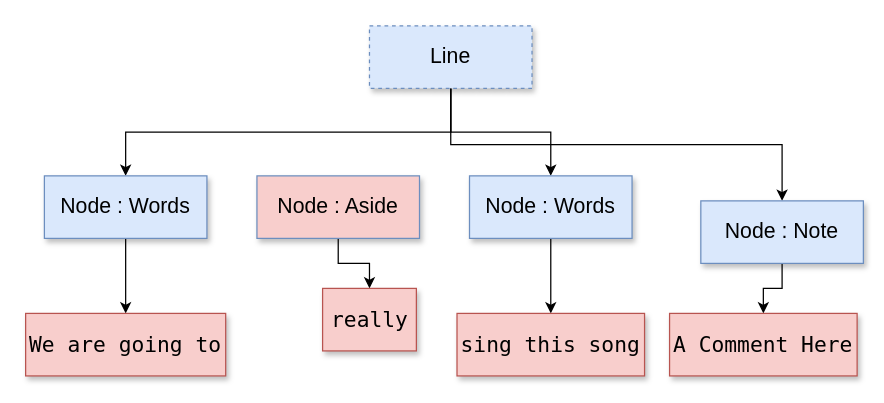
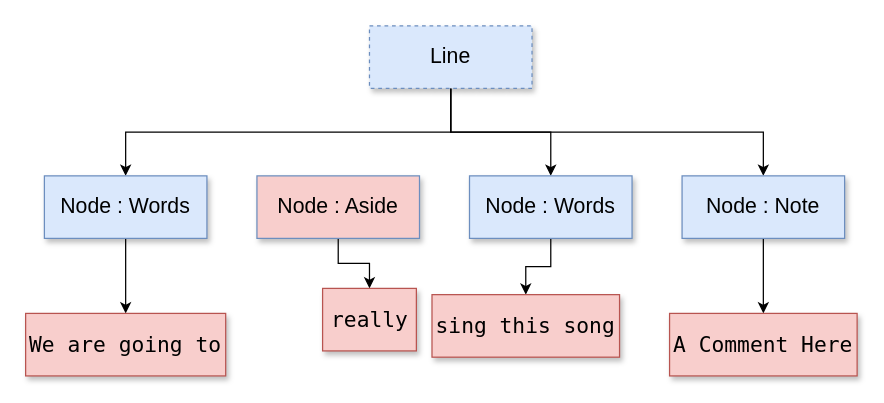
node "Node : Note": moved (782, 232) -> (763, 207)
node "sing this song": moved (551, 344) -> (526, 326)
